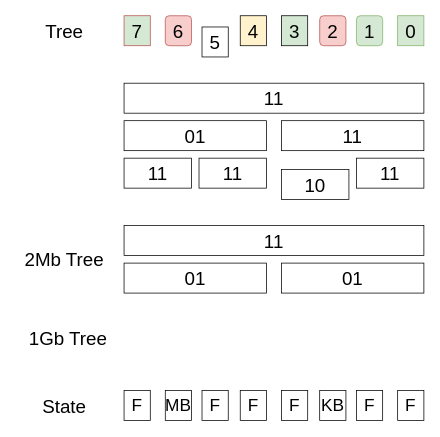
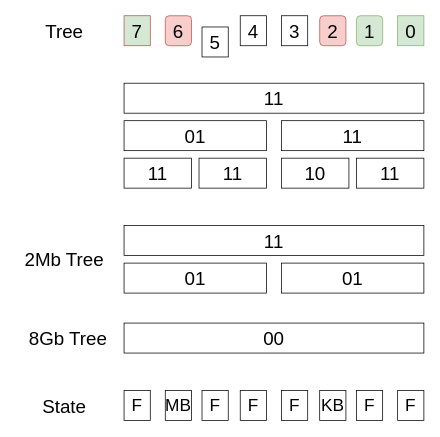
node "4": fillcolor #fff2cc -> #ffffff
node "3": fillcolor #d5e8d4 -> #ffffff
node "10": moved (315, 184) -> (315, 173)
node "1Gb Tree": label "1Gb Tree" -> "8Gb Tree"
node "00": added
